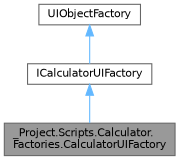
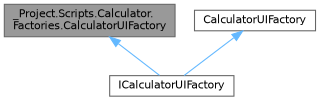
node "UIObjectFactory": label "UIObjectFactory" -> "CalculatorUIFactory"
edge "_Project.Scripts.Calculator. Factories.CalculatorUIFactory" -> "ICalculatorUIFactory": reversed
